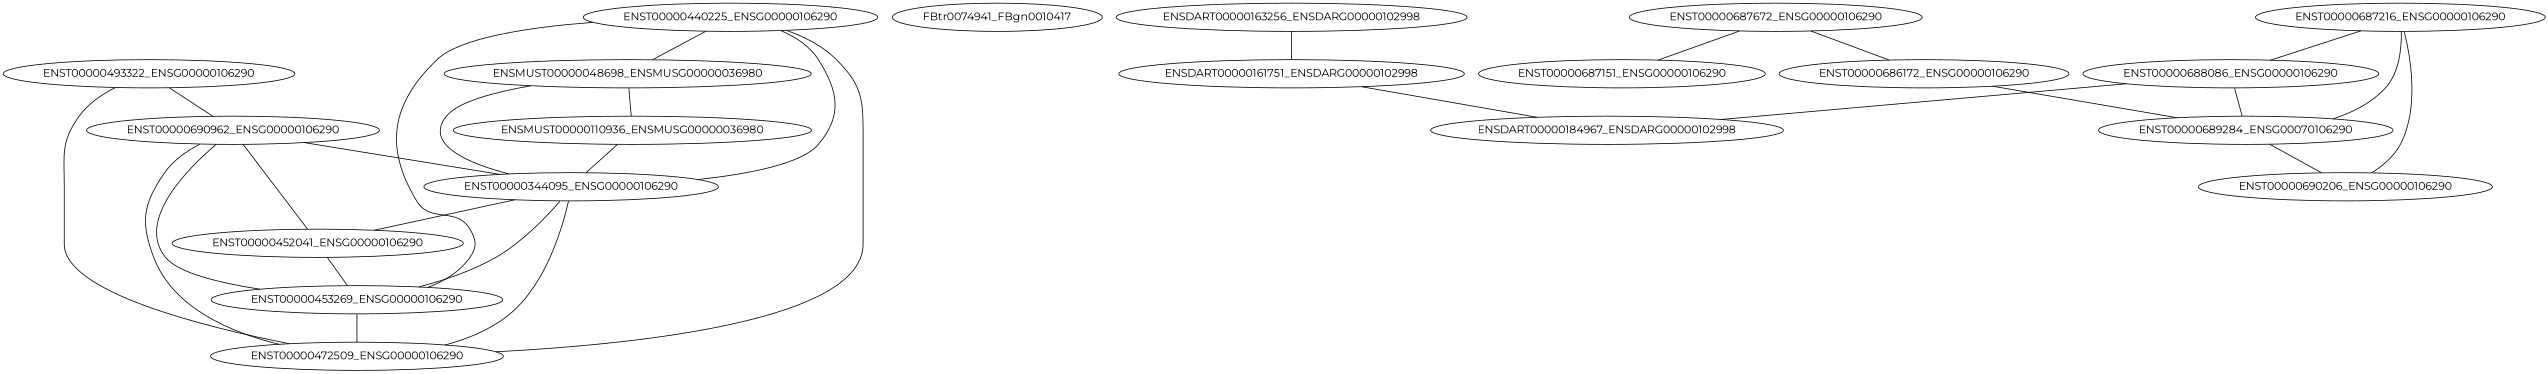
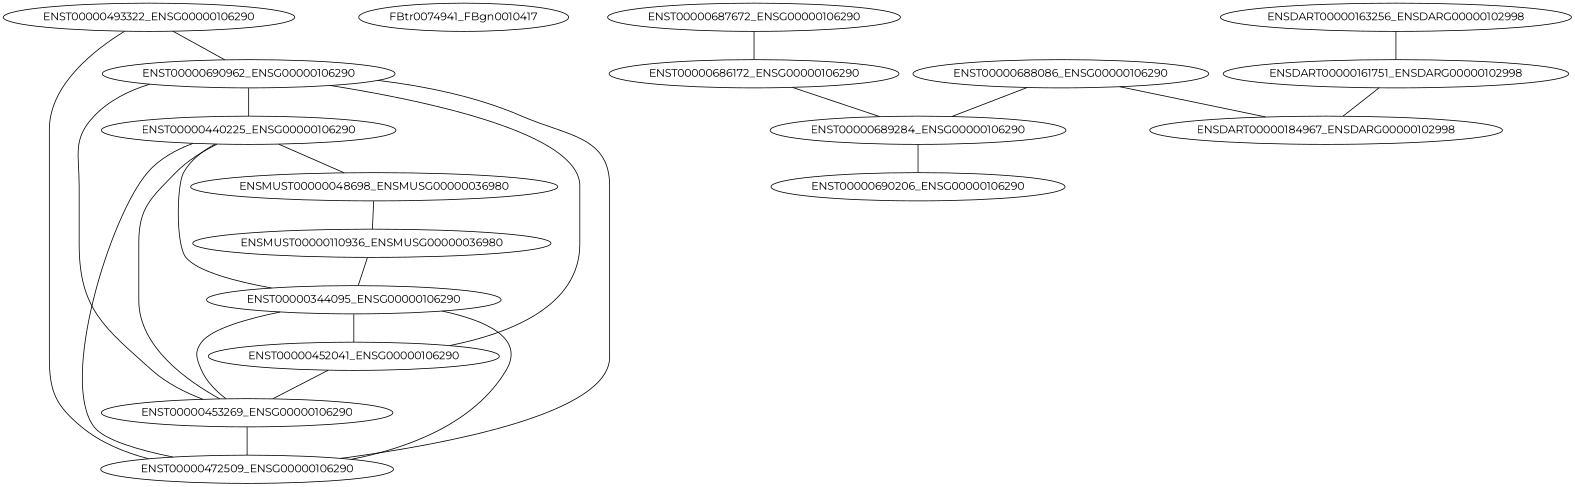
node "ENST00000687216_ENSG00000106290": removed
node "ENST00000687151_ENSG00000106290": removed
edge "ENSMUST00000048698_ENSMUSG00000036980" -- "ENST00000344095_ENSG00000106290": removed
node "ENST00000689284_ENSG00070106290": label "ENST00000689284_ENSG00070106290" -> "ENST00000689284_ENSG00000106290"
edge "ENST00000690962_ENSG00000106290" -- "ENST00000344095_ENSG00000106290": now "ENST00000690962_ENSG00000106290" -- "ENST00000440225_ENSG00000106290"
